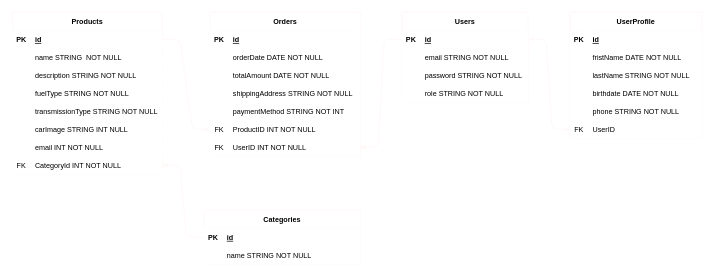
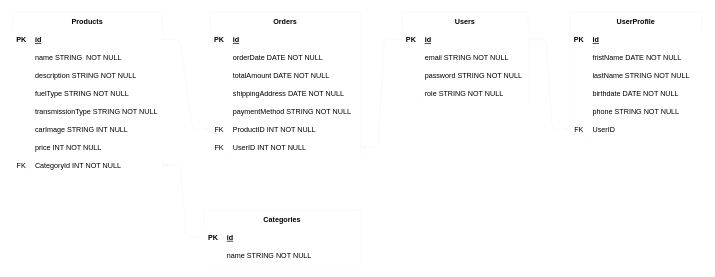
node "shippingAddress STRING NOT NULL": label "shippingAddress STRING NOT NULL" -> "shippingAddress DATE NOT NULL"
node "paymentMethod STRING NOT INT": label "paymentMethod STRING NOT INT" -> "paymentMethod STRING NOT NULL"
node "email INT NOT NULL": label "email INT NOT NULL" -> "price INT NOT NULL"
